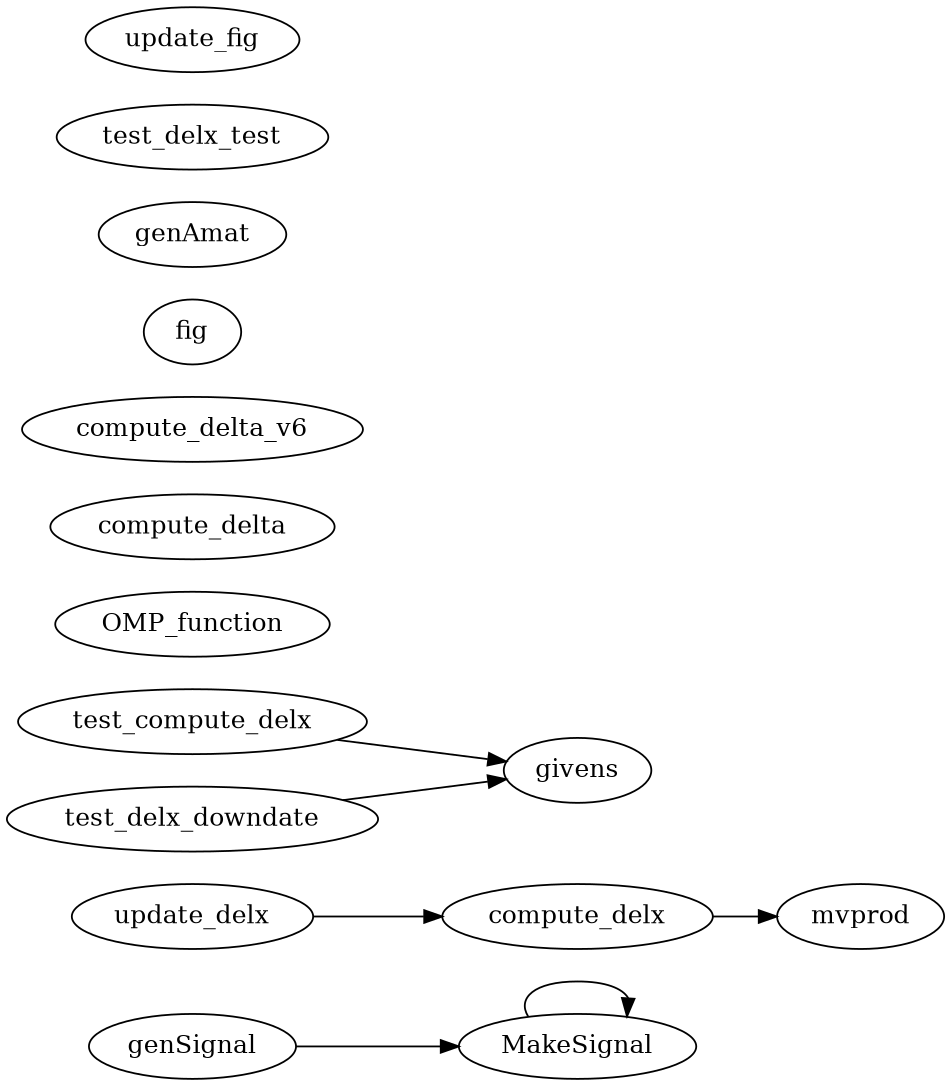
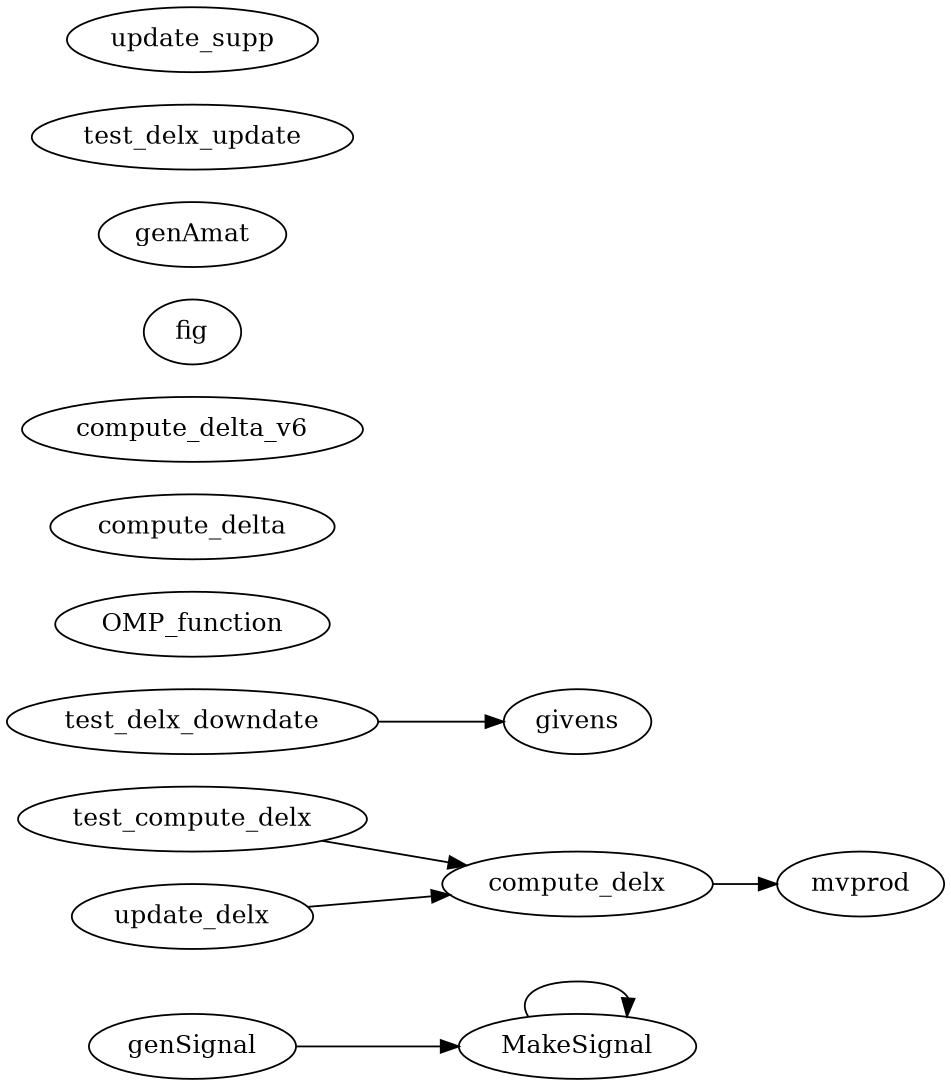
node "update_fig": label "update_fig" -> "update_supp"
node "test_delx_test": label "test_delx_test" -> "test_delx_update"
edge "test_compute_delx" -> "givens": now "test_compute_delx" -> "compute_delx"
